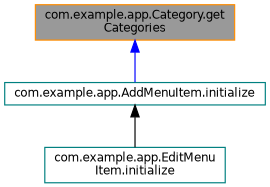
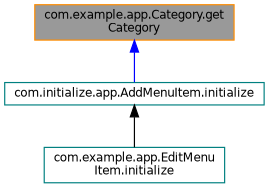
node "com.example.app.Category.get Categories": label "com.example.app.Category.get Categories" -> "com.example.app.Category.get Category"
node "com.example.app.AddMenuItem.initialize": label "com.example.app.AddMenuItem.initialize" -> "com.initialize.app.AddMenuItem.initialize"
